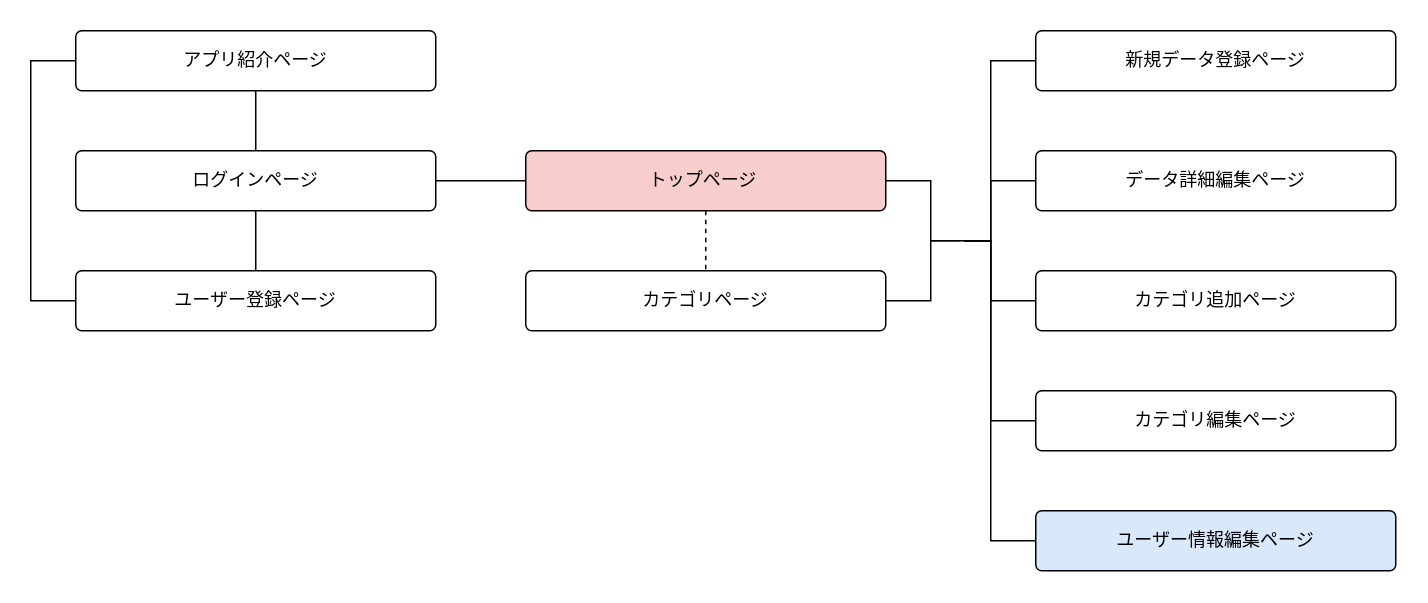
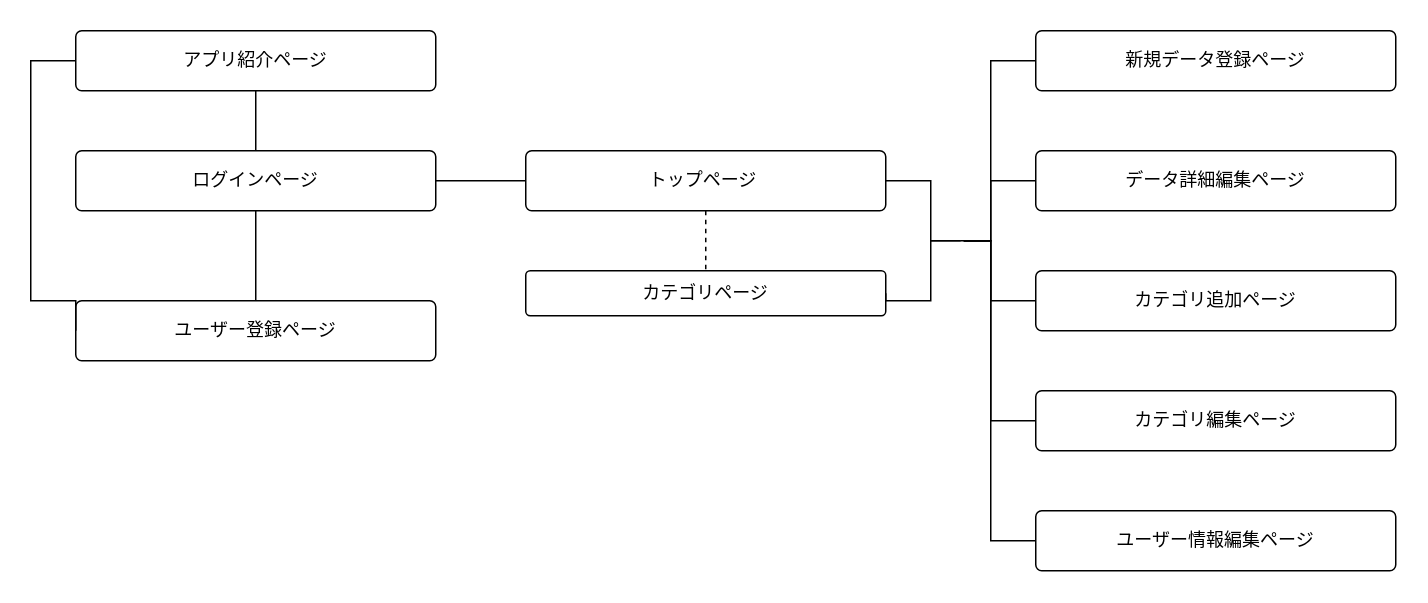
node "トップページ": fillcolor #f8cecc -> #ffffff
node "ユーザー登録ページ": moved (256, 301) -> (256, 331)
node "カテゴリページ": size 360x60 -> 360x45
node "ユーザー情報編集ページ": fillcolor #dae8fc -> #ffffff
